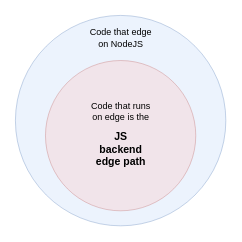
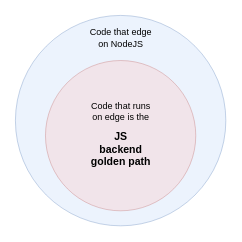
node "JSbackendedge path": label "JSbackendedge path" -> "JSbackendgolden path"
